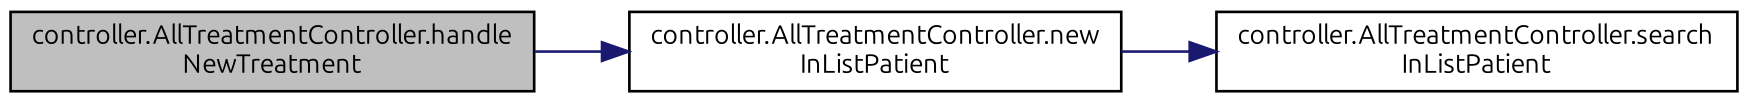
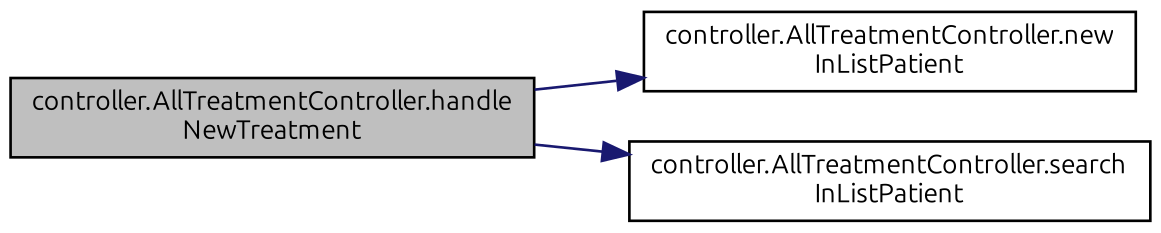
edge "controller.AllTreatmentController.new InListPatient" -> "controller.AllTreatmentController.search InListPatient": now "controller.AllTreatmentController.handle NewTreatment" -> "controller.AllTreatmentController.search InListPatient"
